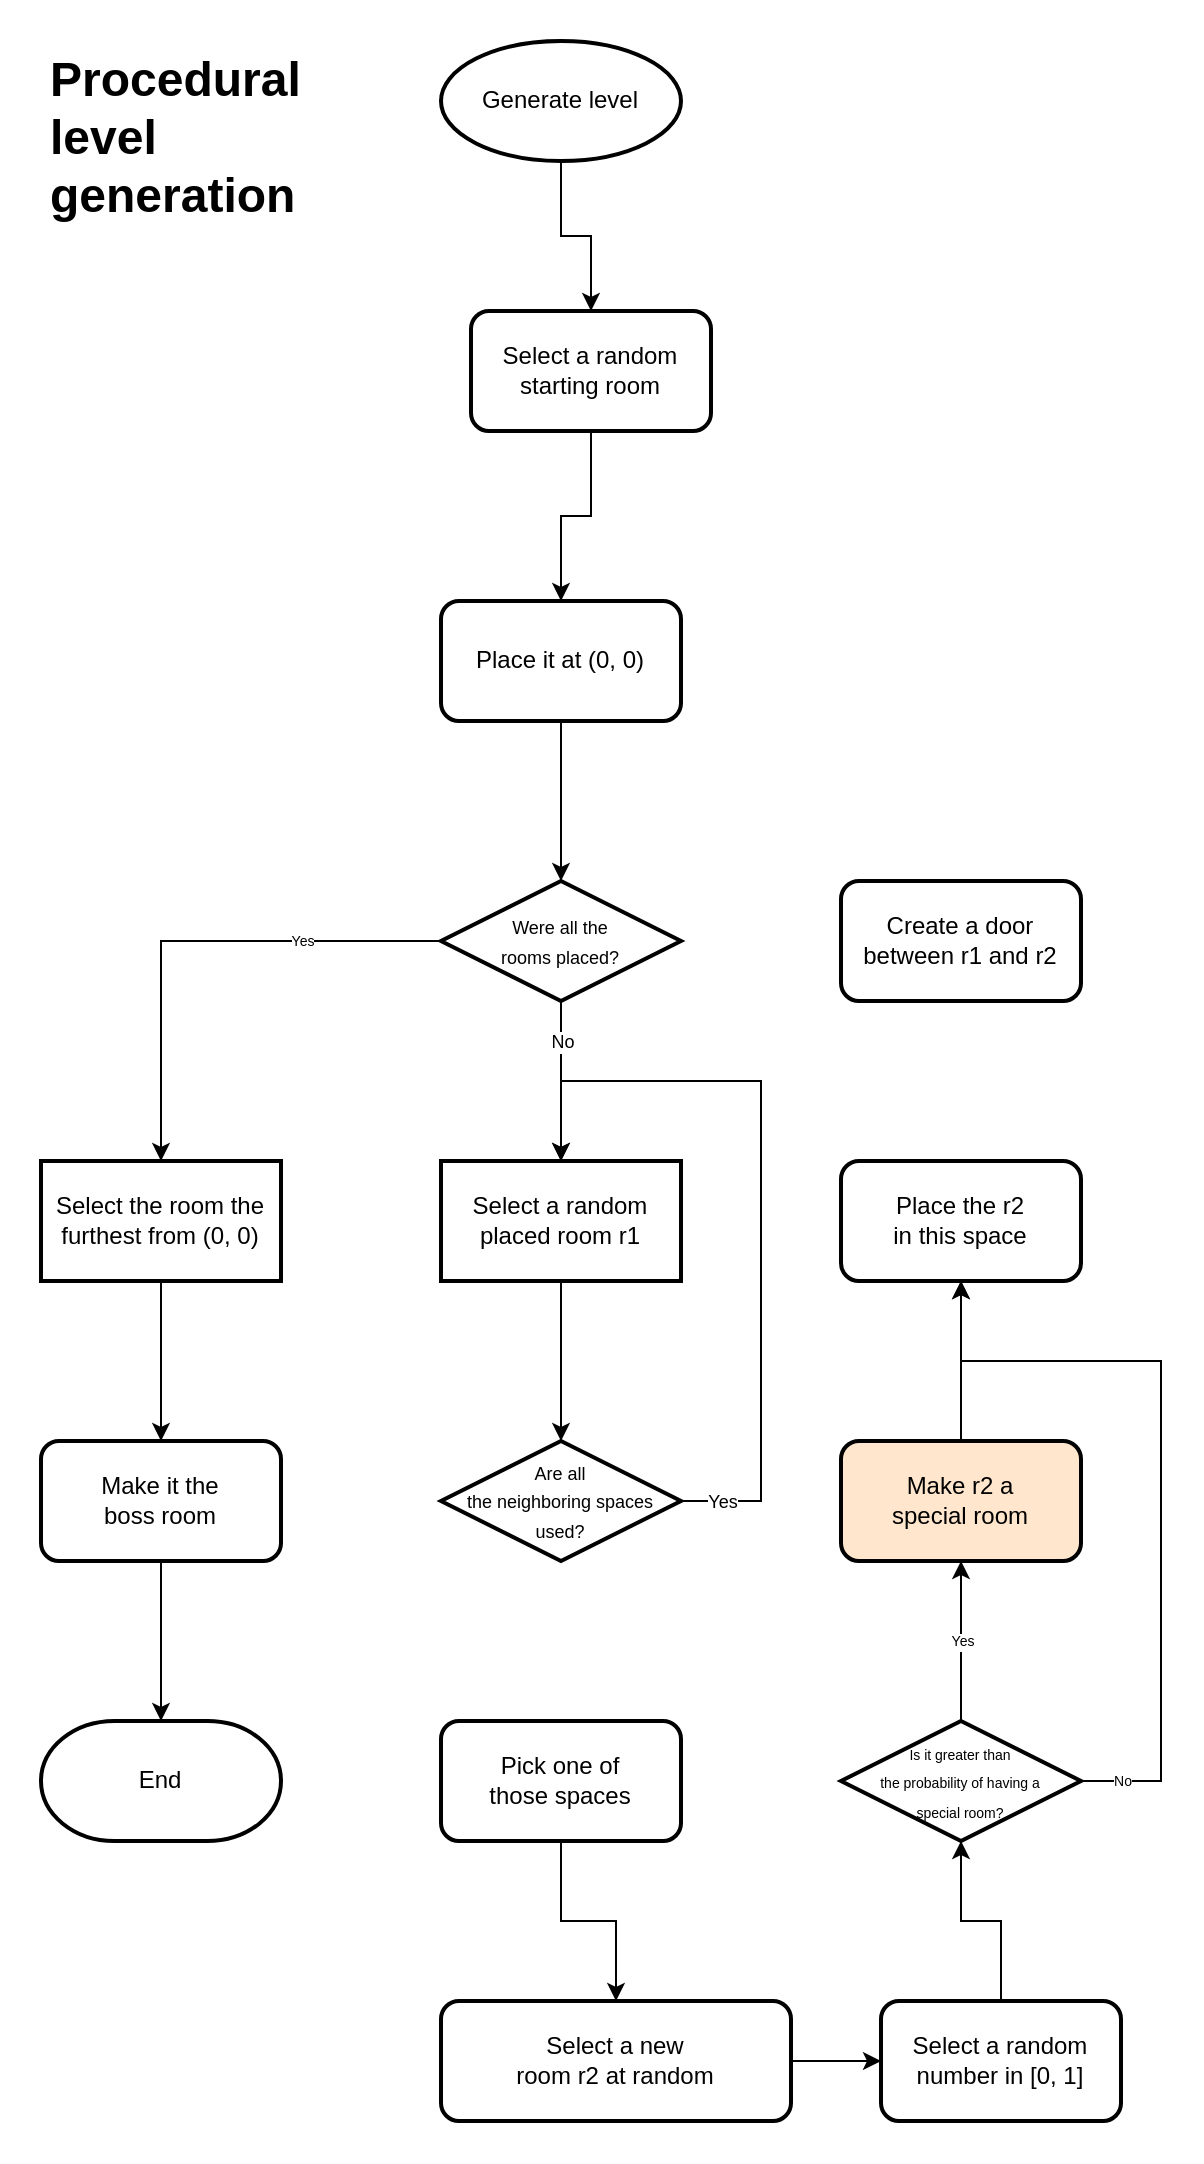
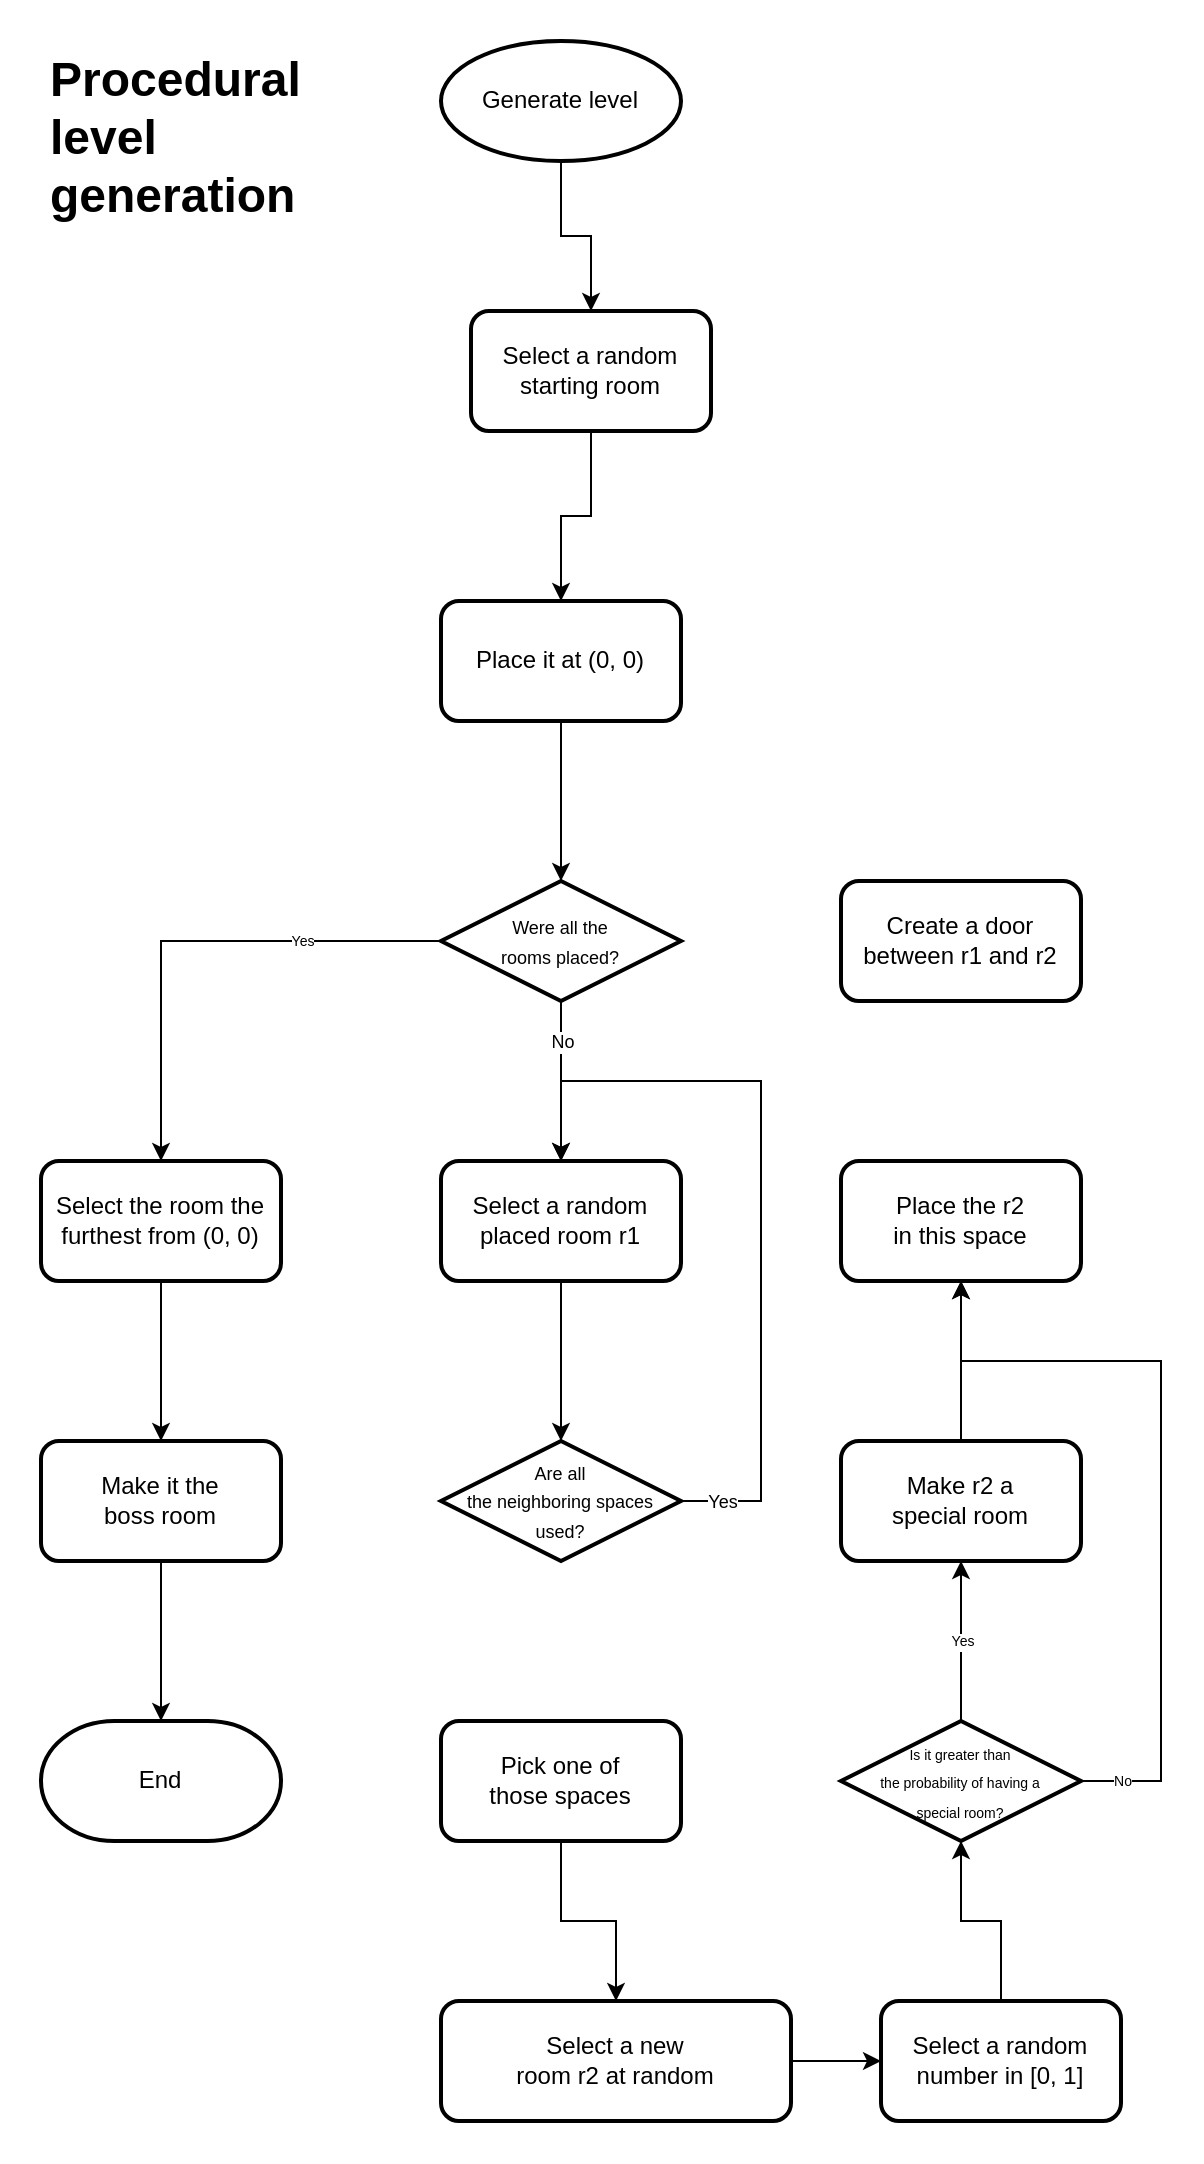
node "Select the room the furthest from (0, 0)": shape rectangle -> rounded rectangle
node "Select a random placed room r1": shape rectangle -> rounded rectangle
node "Make r2 a special room": fillcolor #ffe6cc -> #ffffff
